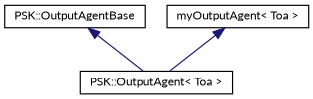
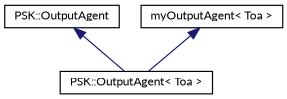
node "PSK::OutputAgentBase": label "PSK::OutputAgentBase" -> "PSK::OutputAgent"
